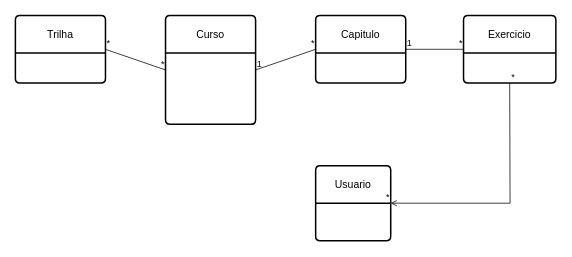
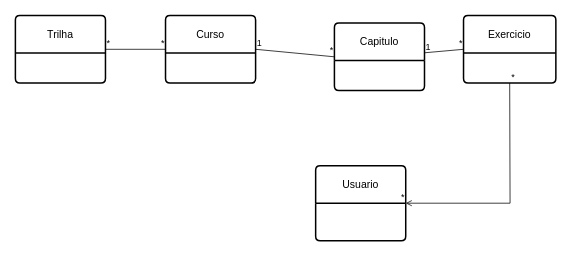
node "Capitulo": moved (360, 49) -> (379, 57)
node "Curso": size 90x109 -> 90x68
node "Usuario": size 75x75 -> 90x75
